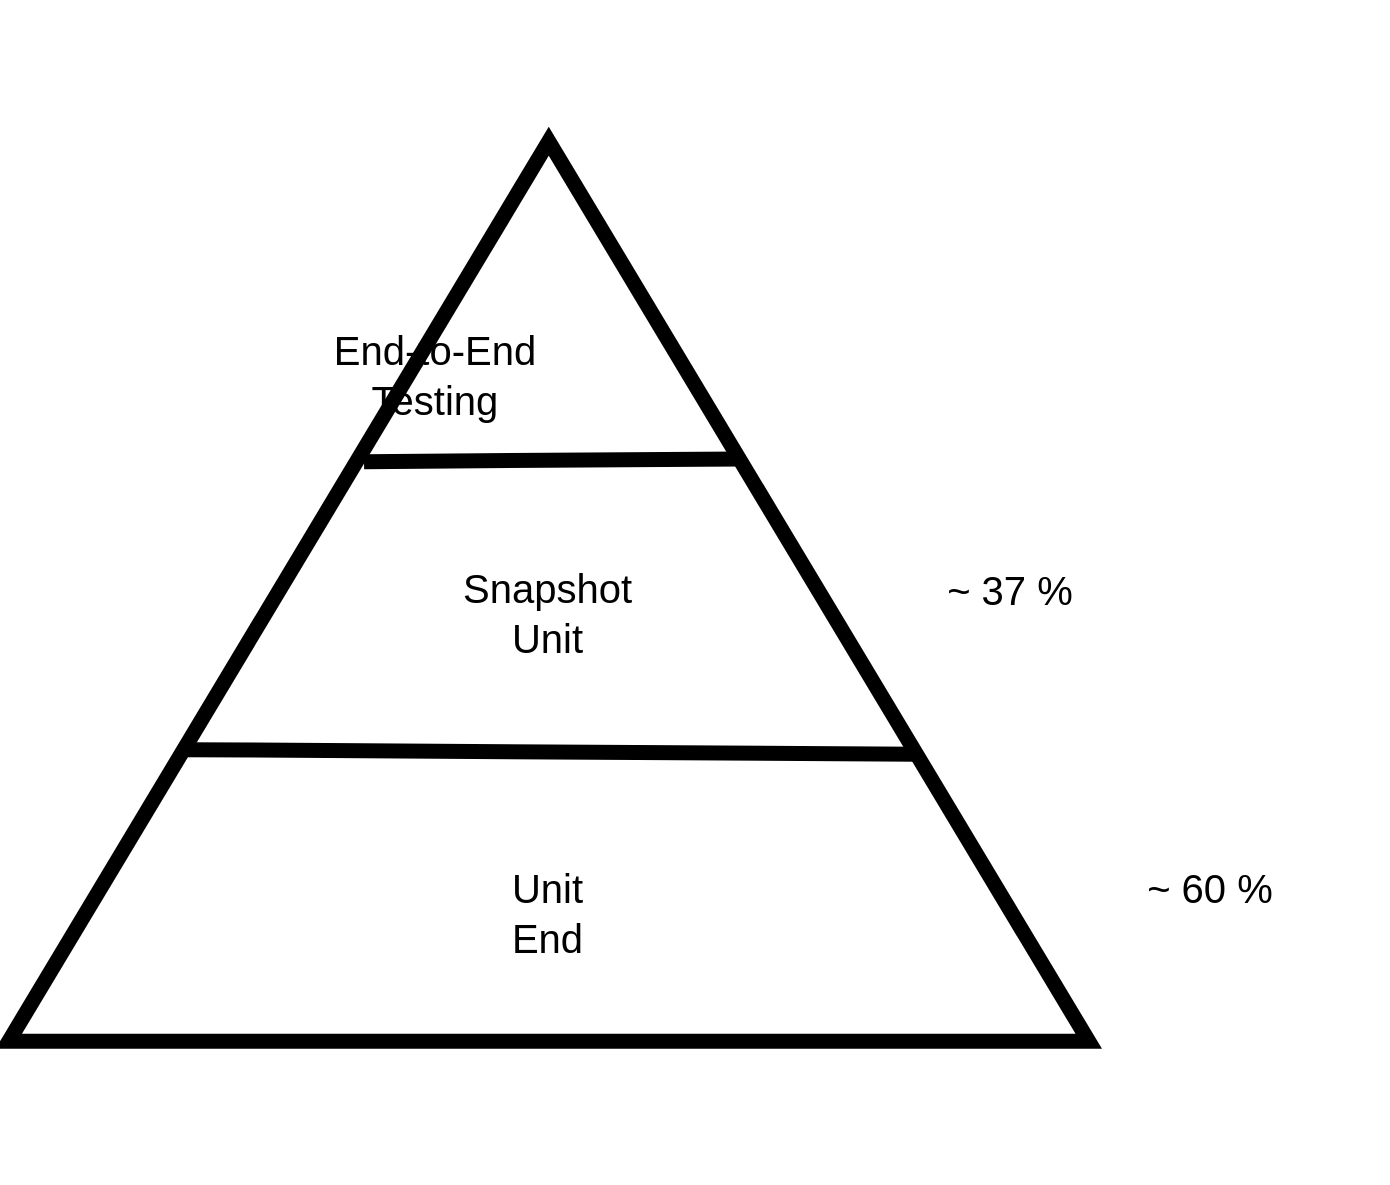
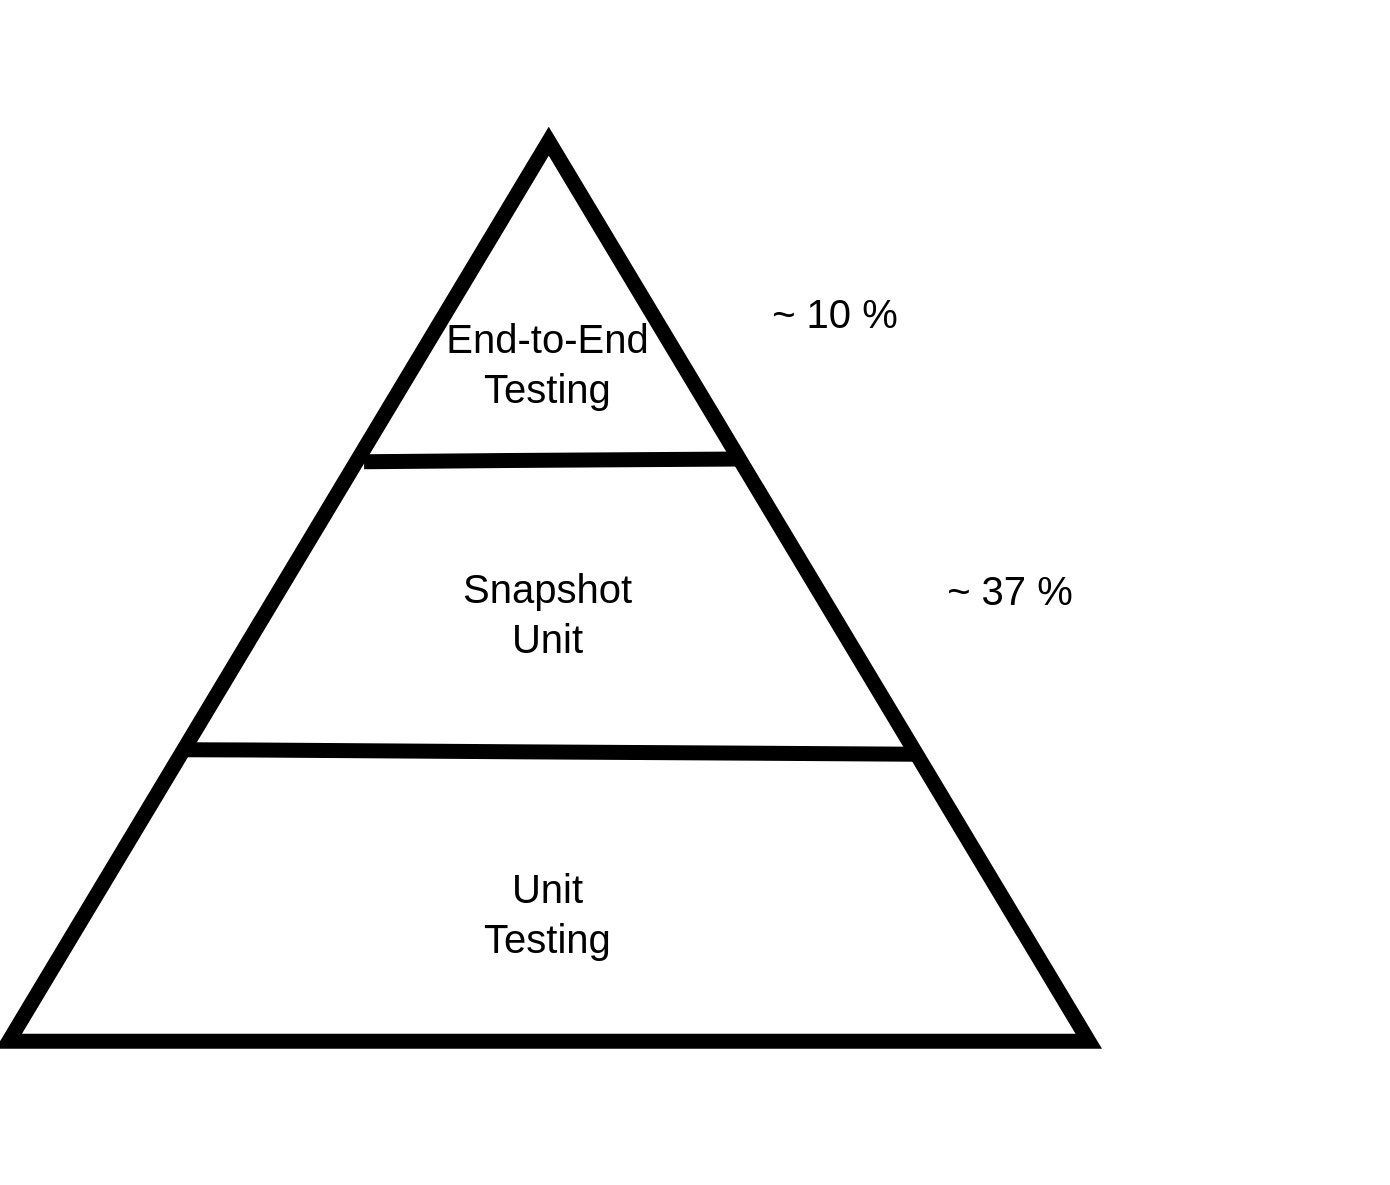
node "~ 10 %": added
node "End-to-End Testing": moved (436, 376) -> (549, 364)
node "~ 60 %": removed
node "Unit End": label "Unit End" -> "Unit Testing"
